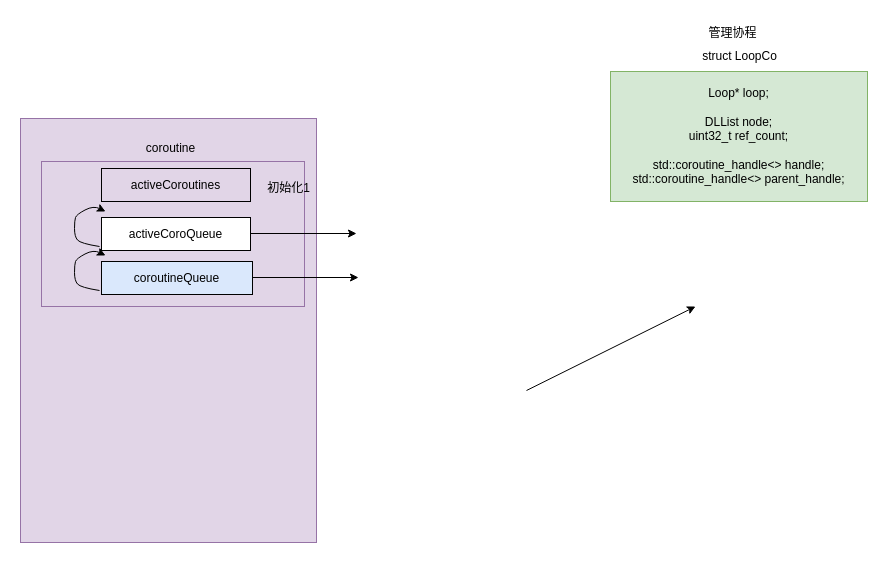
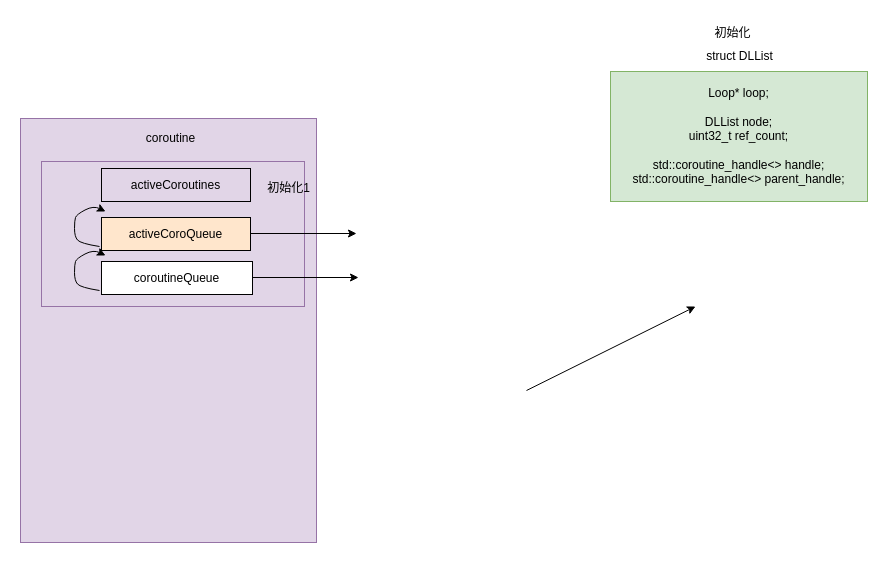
node "管理协程": label "管理协程" -> "初始化"
node "struct LoopCo": label "struct LoopCo" -> "struct DLList"
node "coroutine": moved (170, 149) -> (170, 139)
node "activeCoroQueue": fillcolor #ffffff -> #ffe6cc
node "coroutineQueue": fillcolor #dae8fc -> #ffffff
